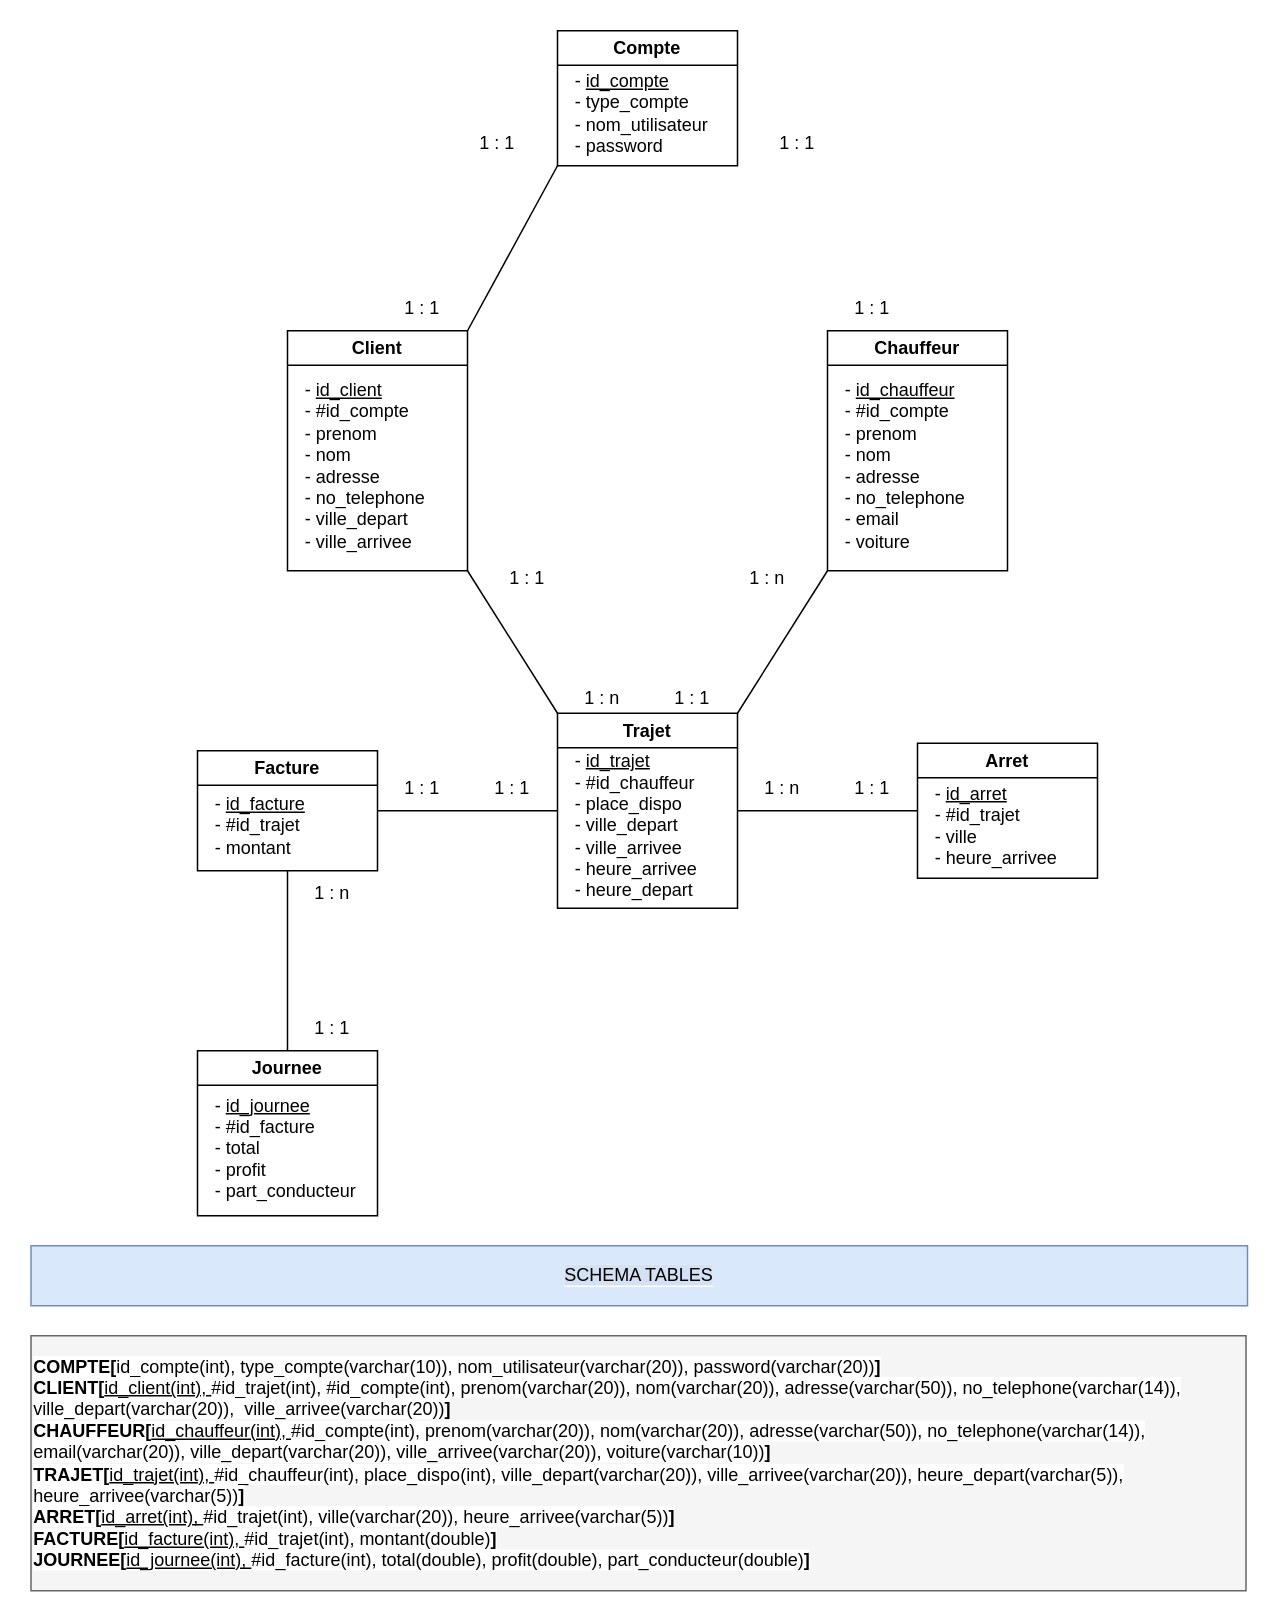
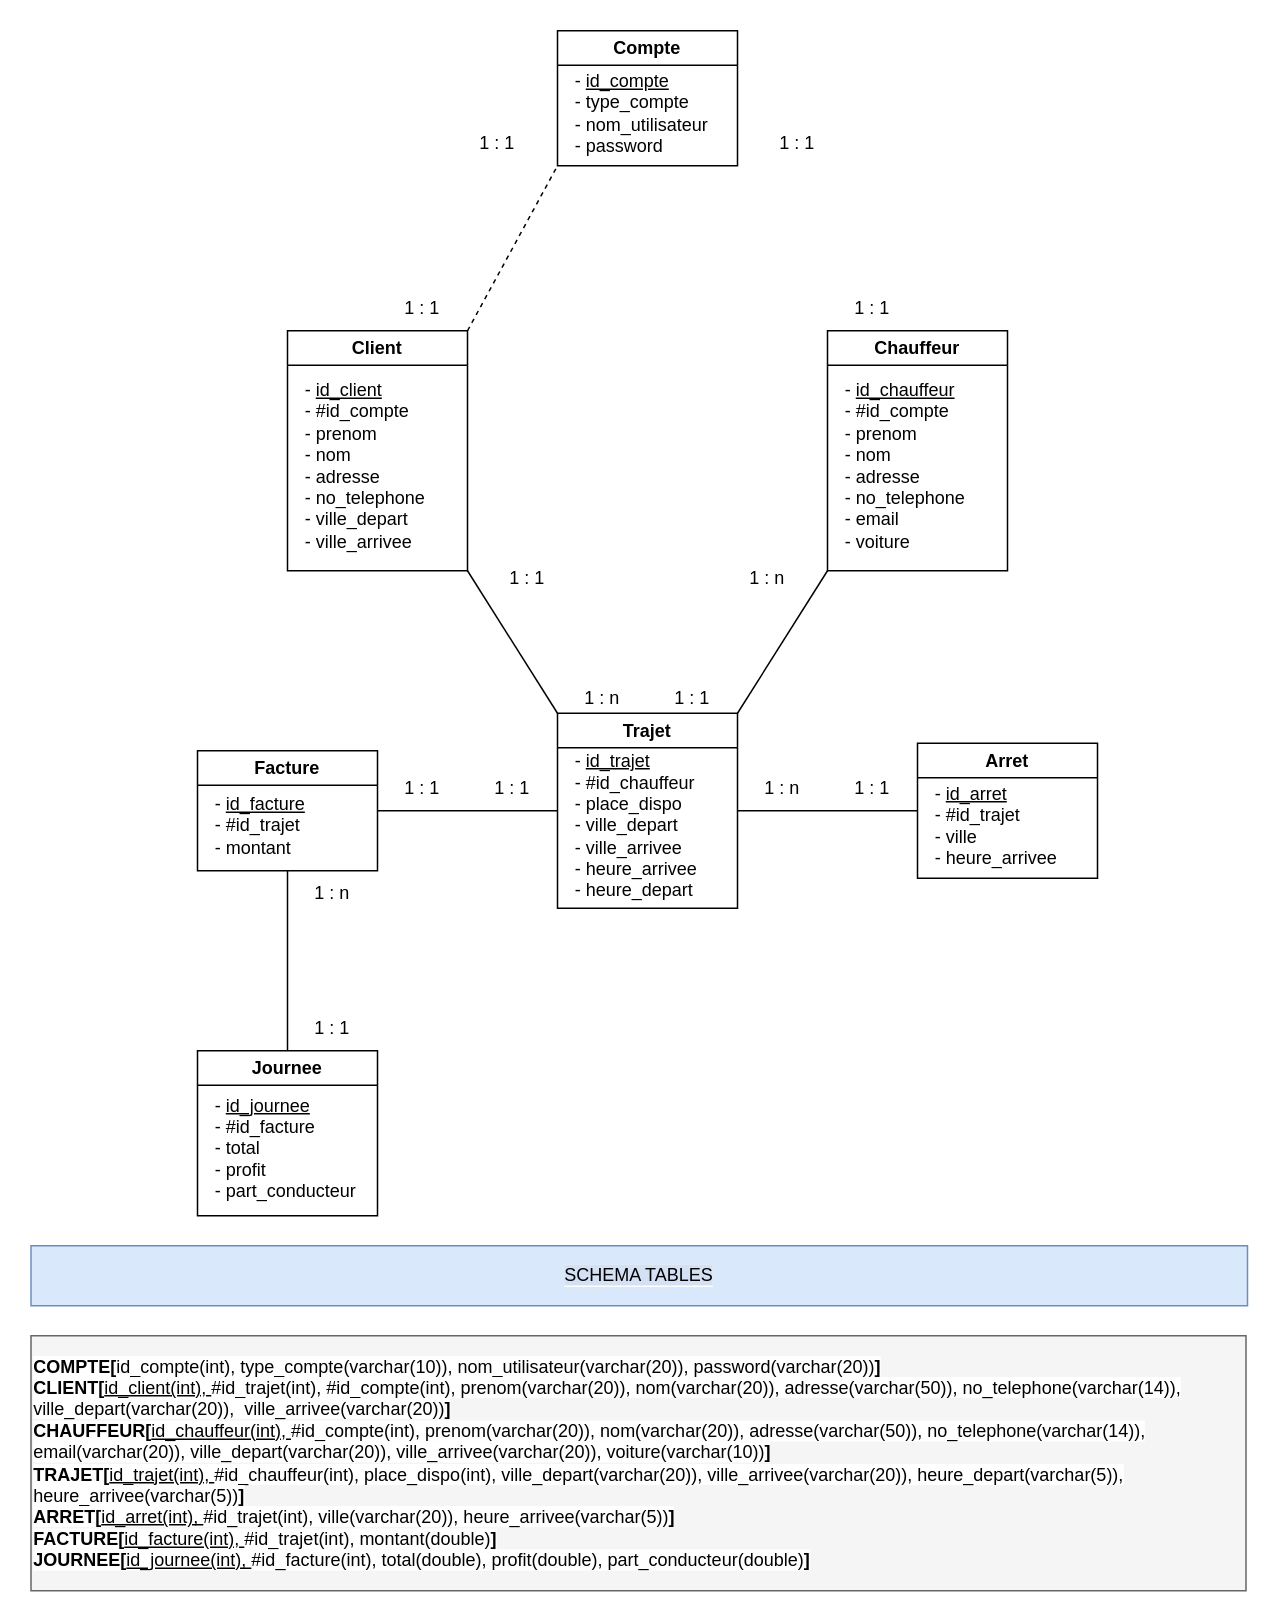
edge "Compte" -- "Client": style solid -> dashed
